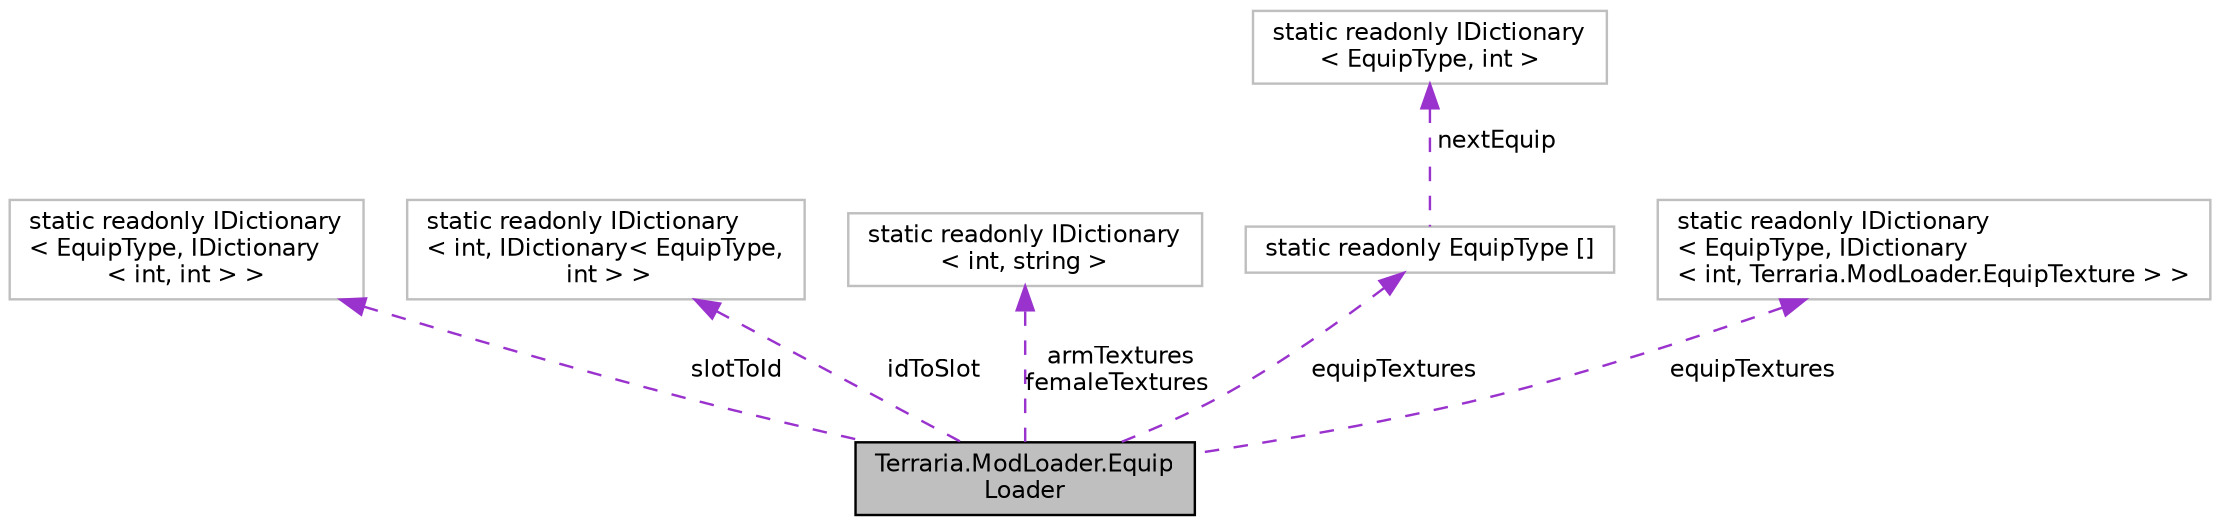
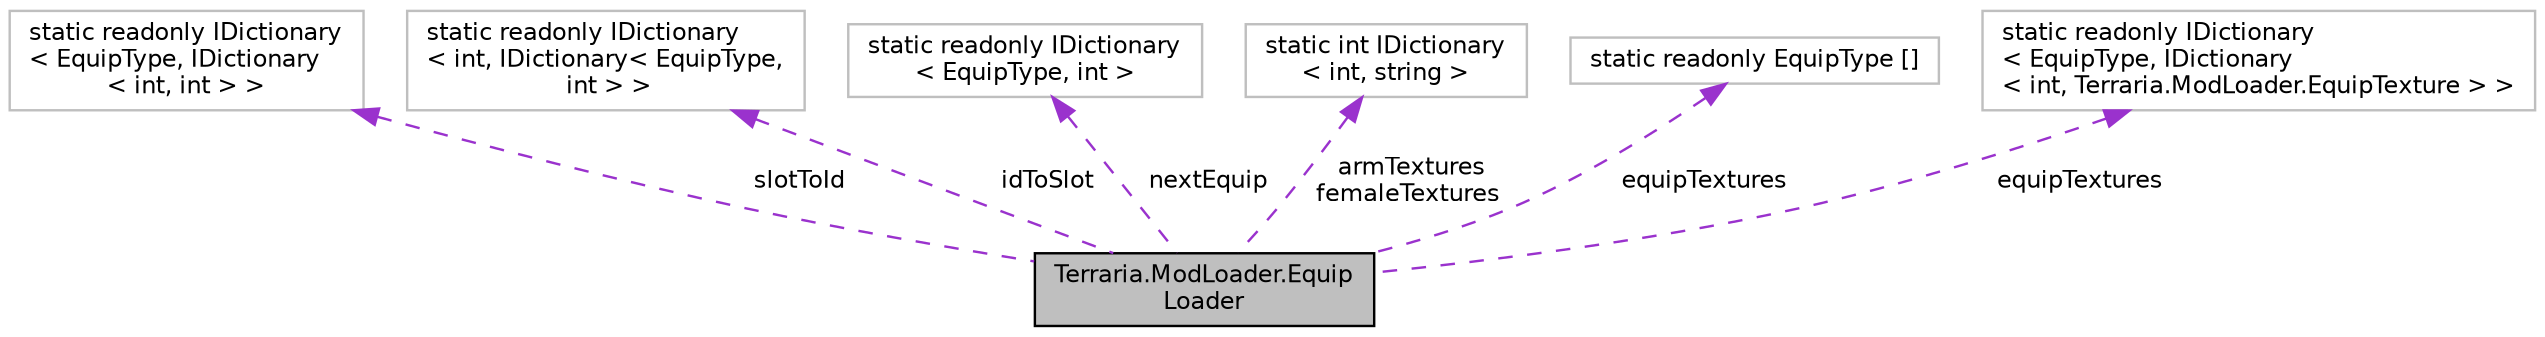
edge "static readonly EquipType []" -> "static readonly IDictionary < EquipType, int >": now "Terraria.ModLoader.Equip Loader" -> "static readonly IDictionary < EquipType, int >"
node "static readonly IDictionary < int, string >": label "static readonly IDictionary < int, string >" -> "static int IDictionary < int, string >"
